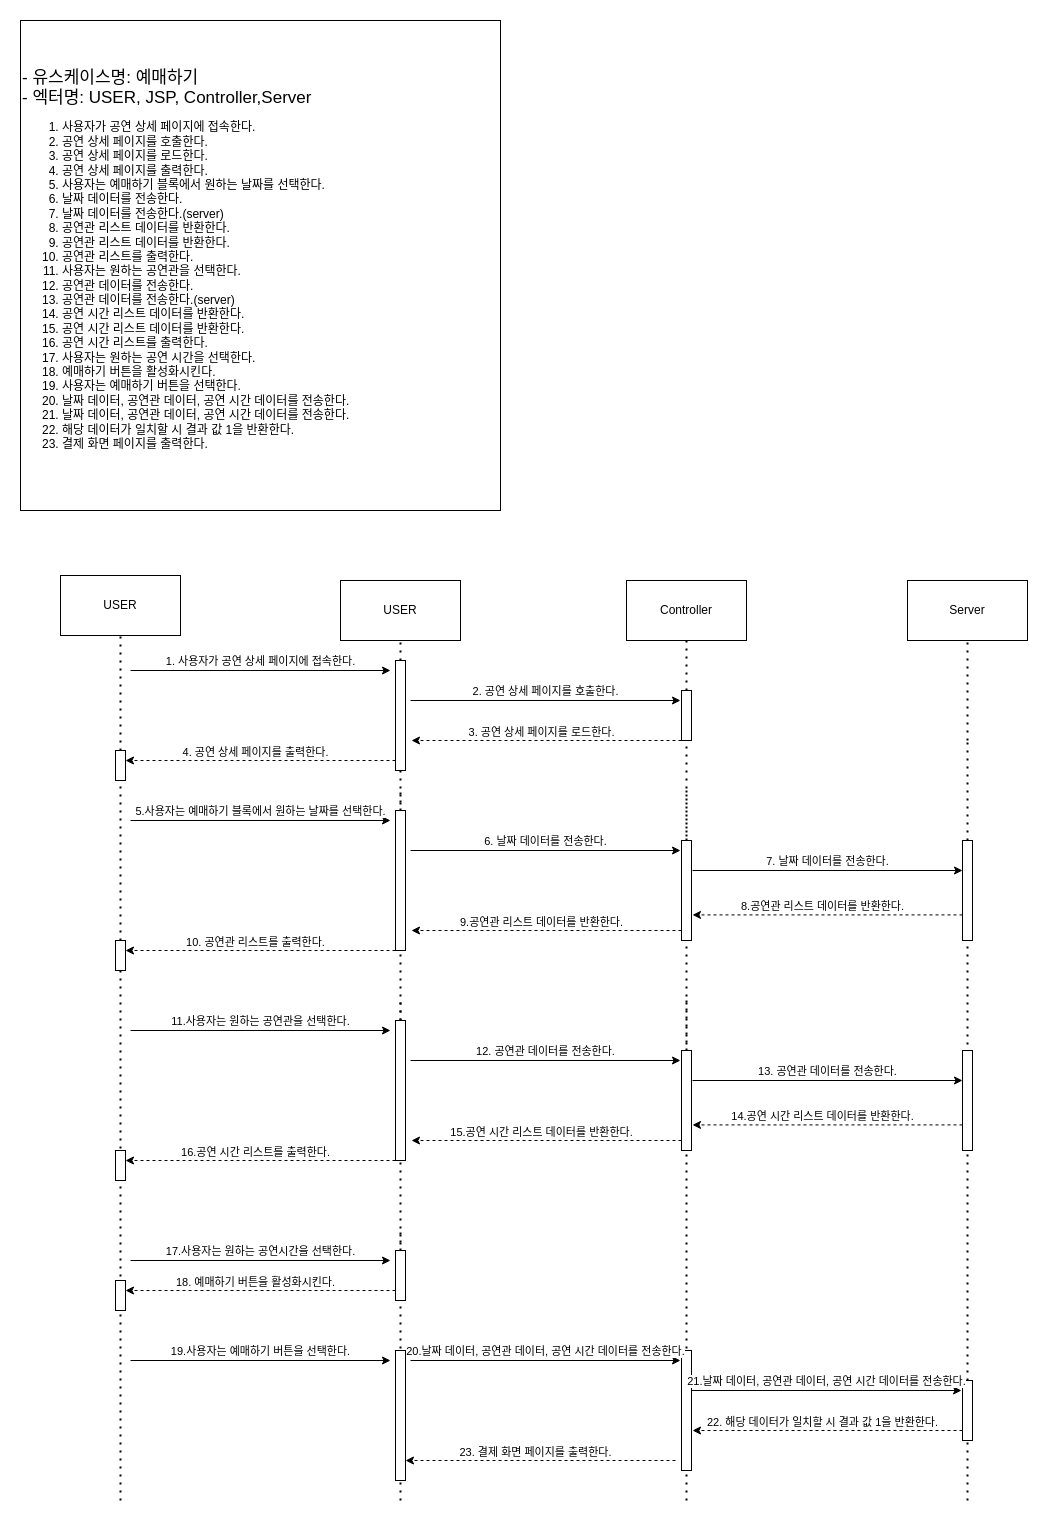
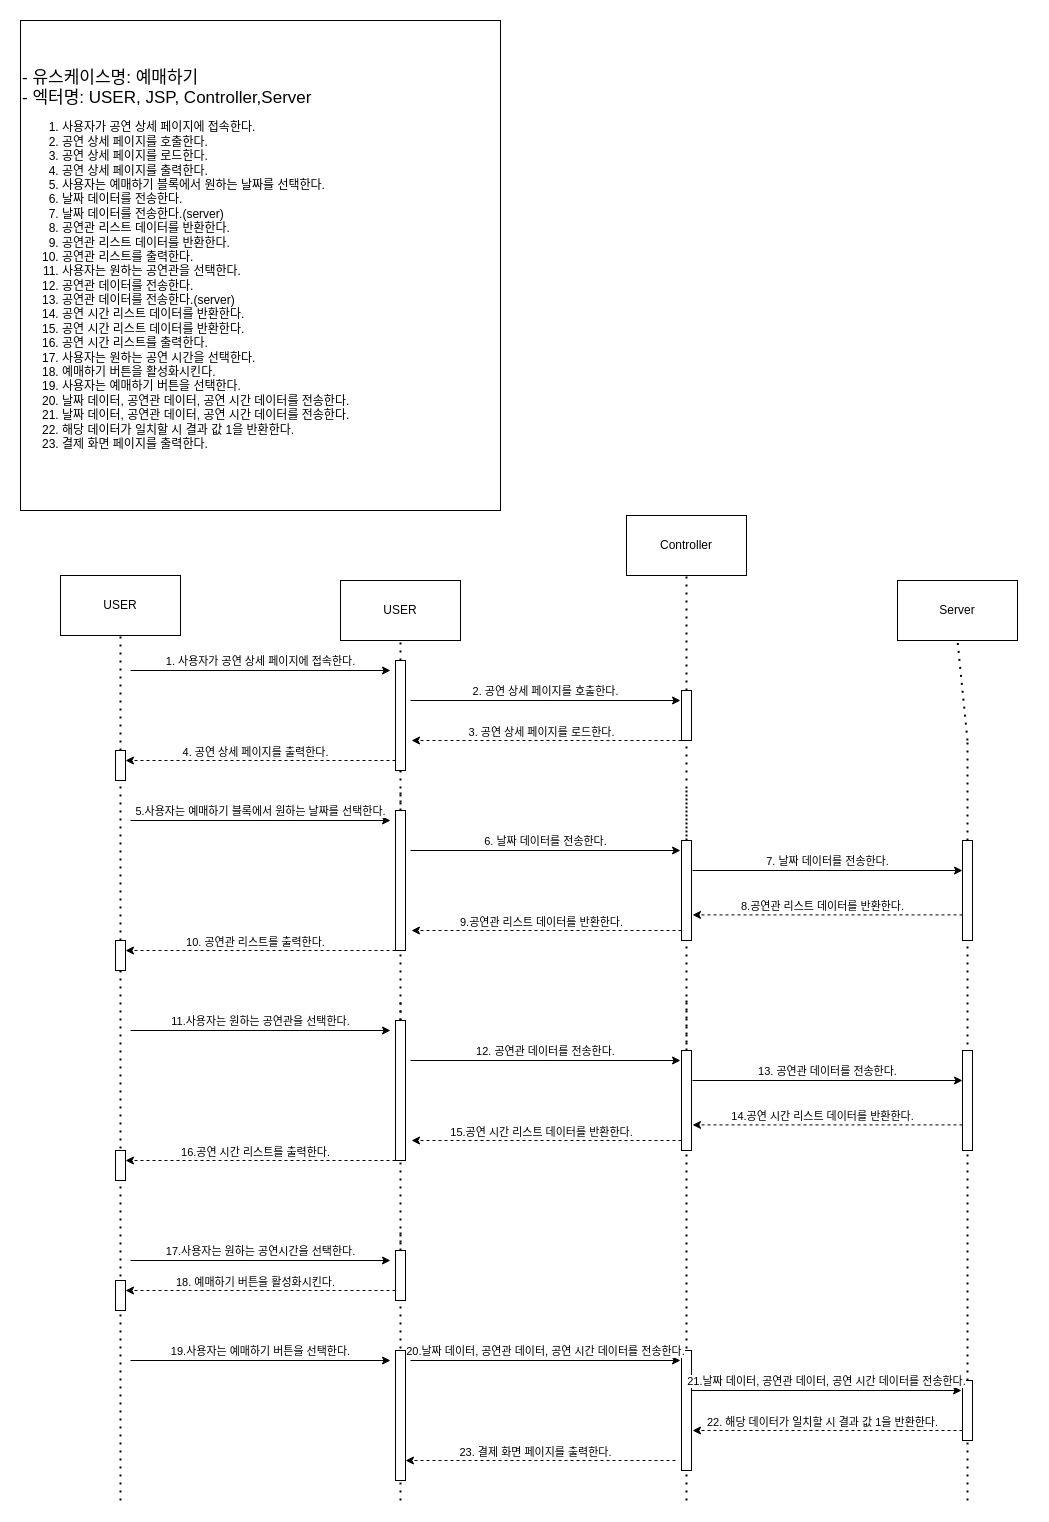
node "Controller": moved (687, 611) -> (687, 546)
node "Server": moved (968, 611) -> (958, 611)
